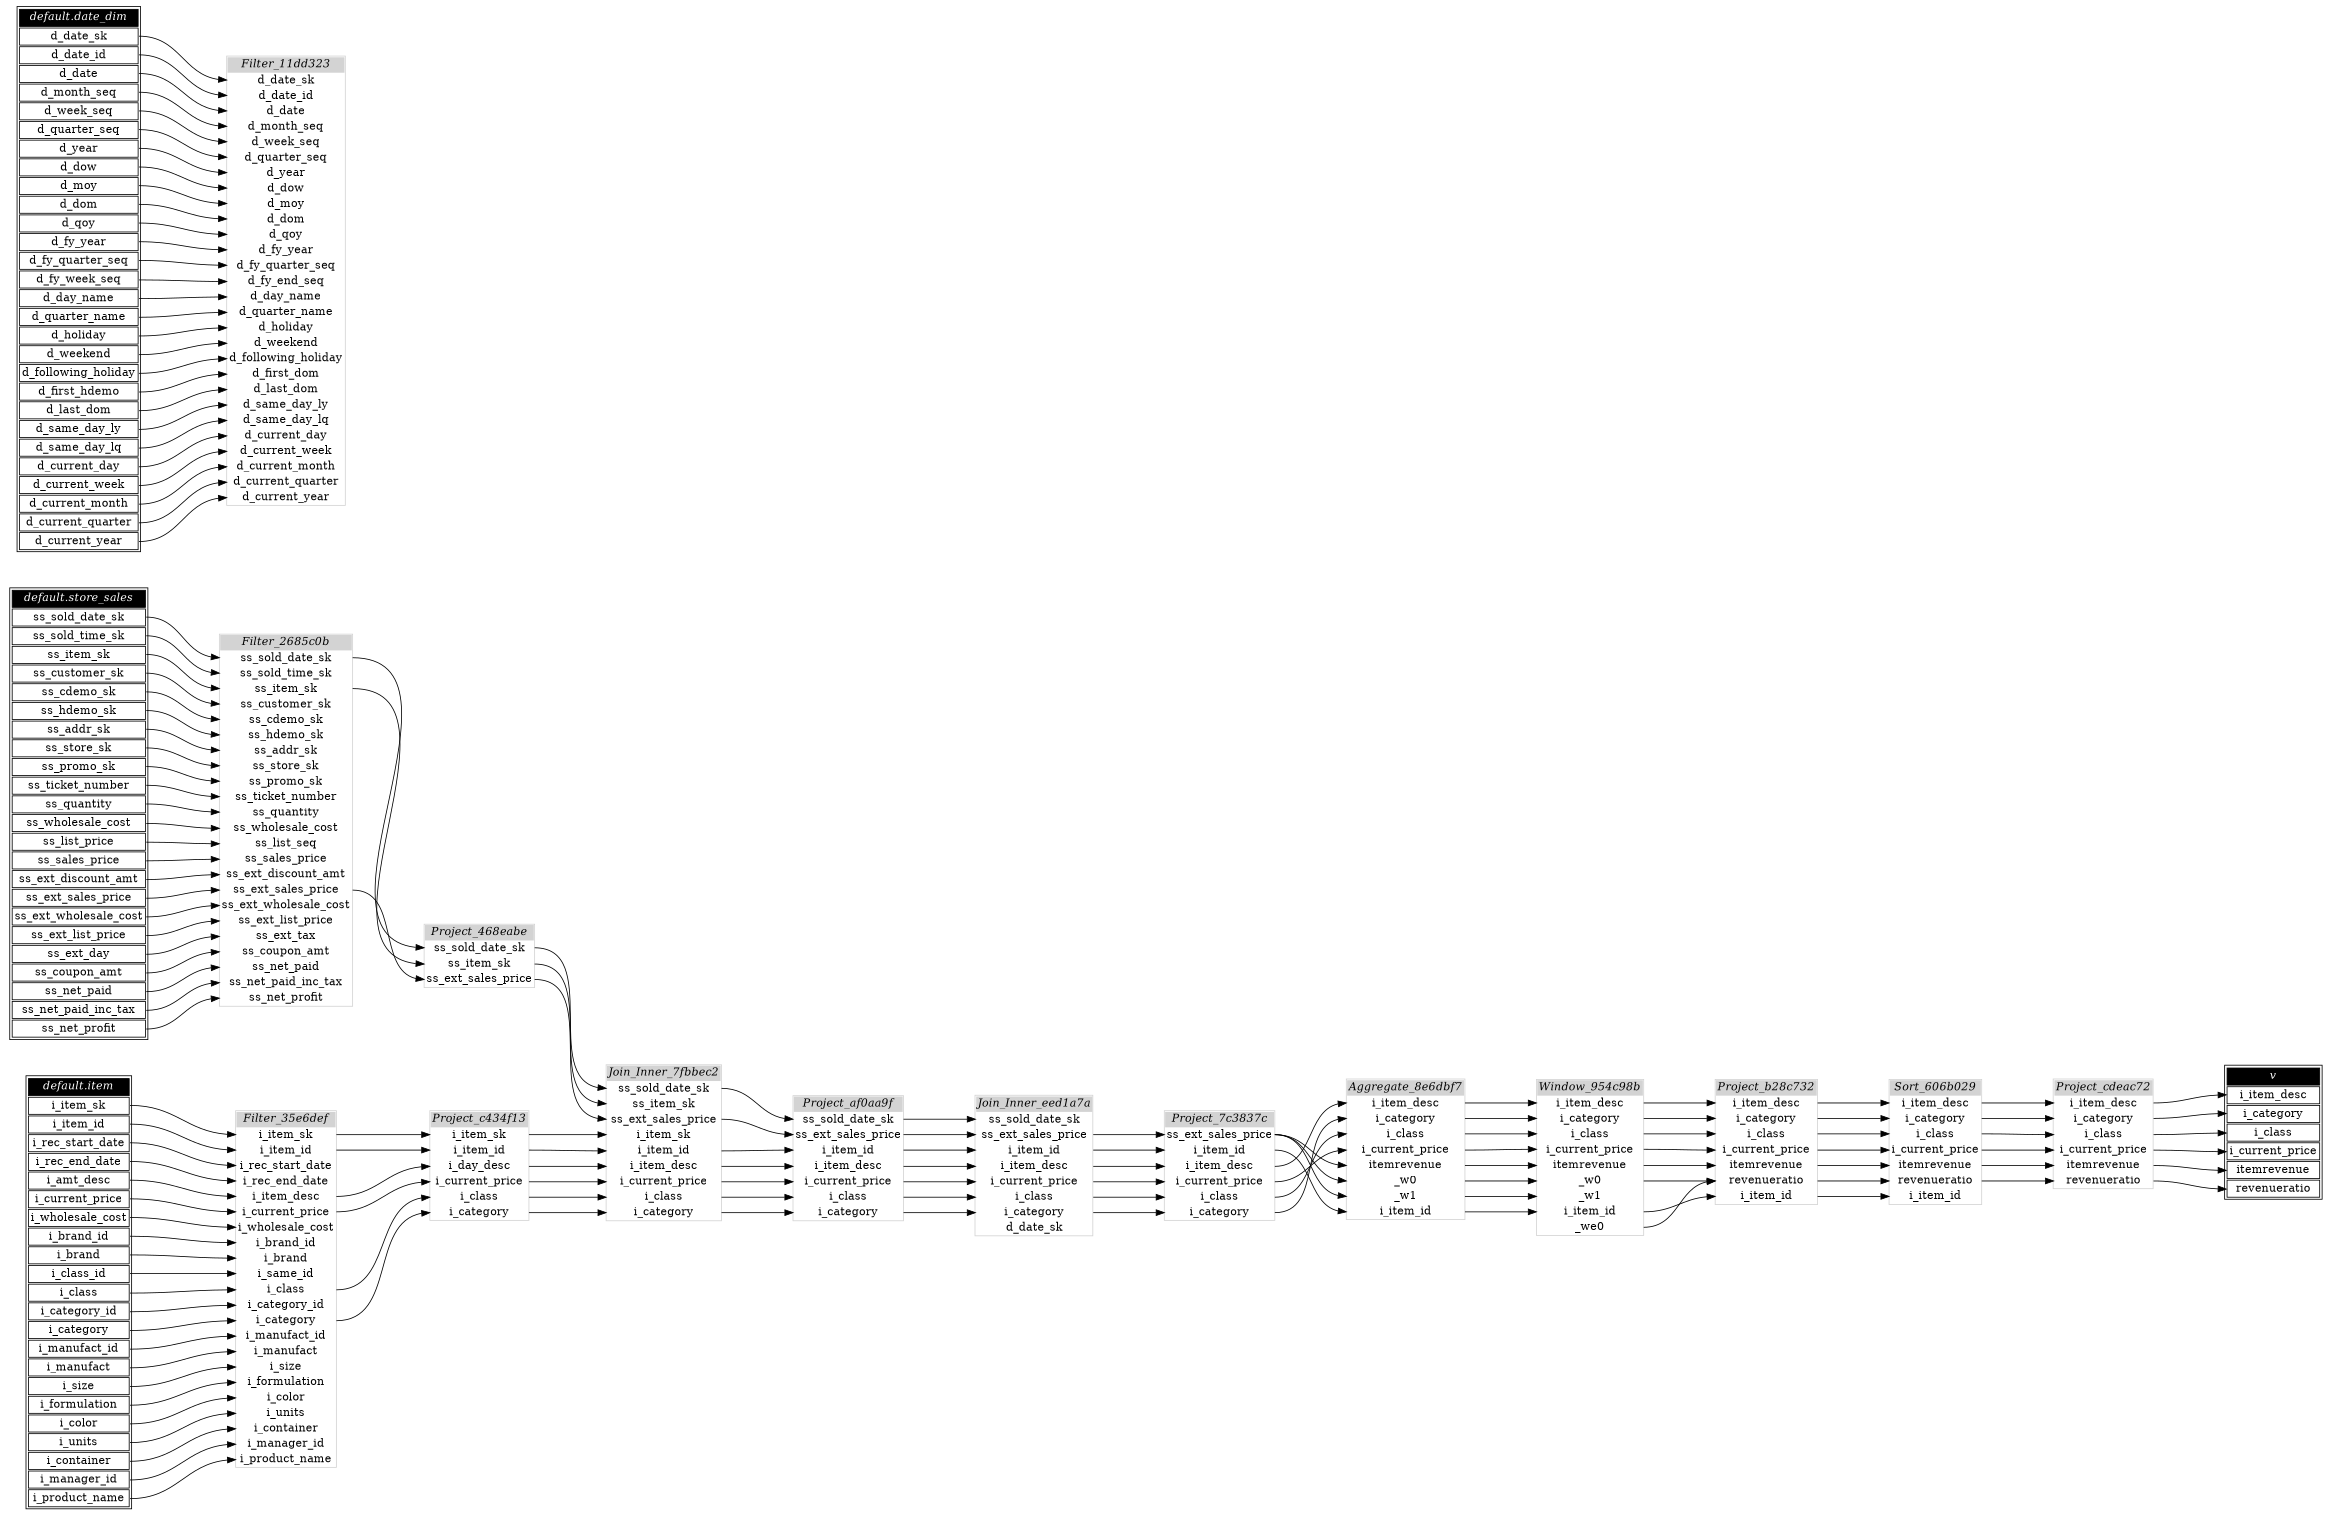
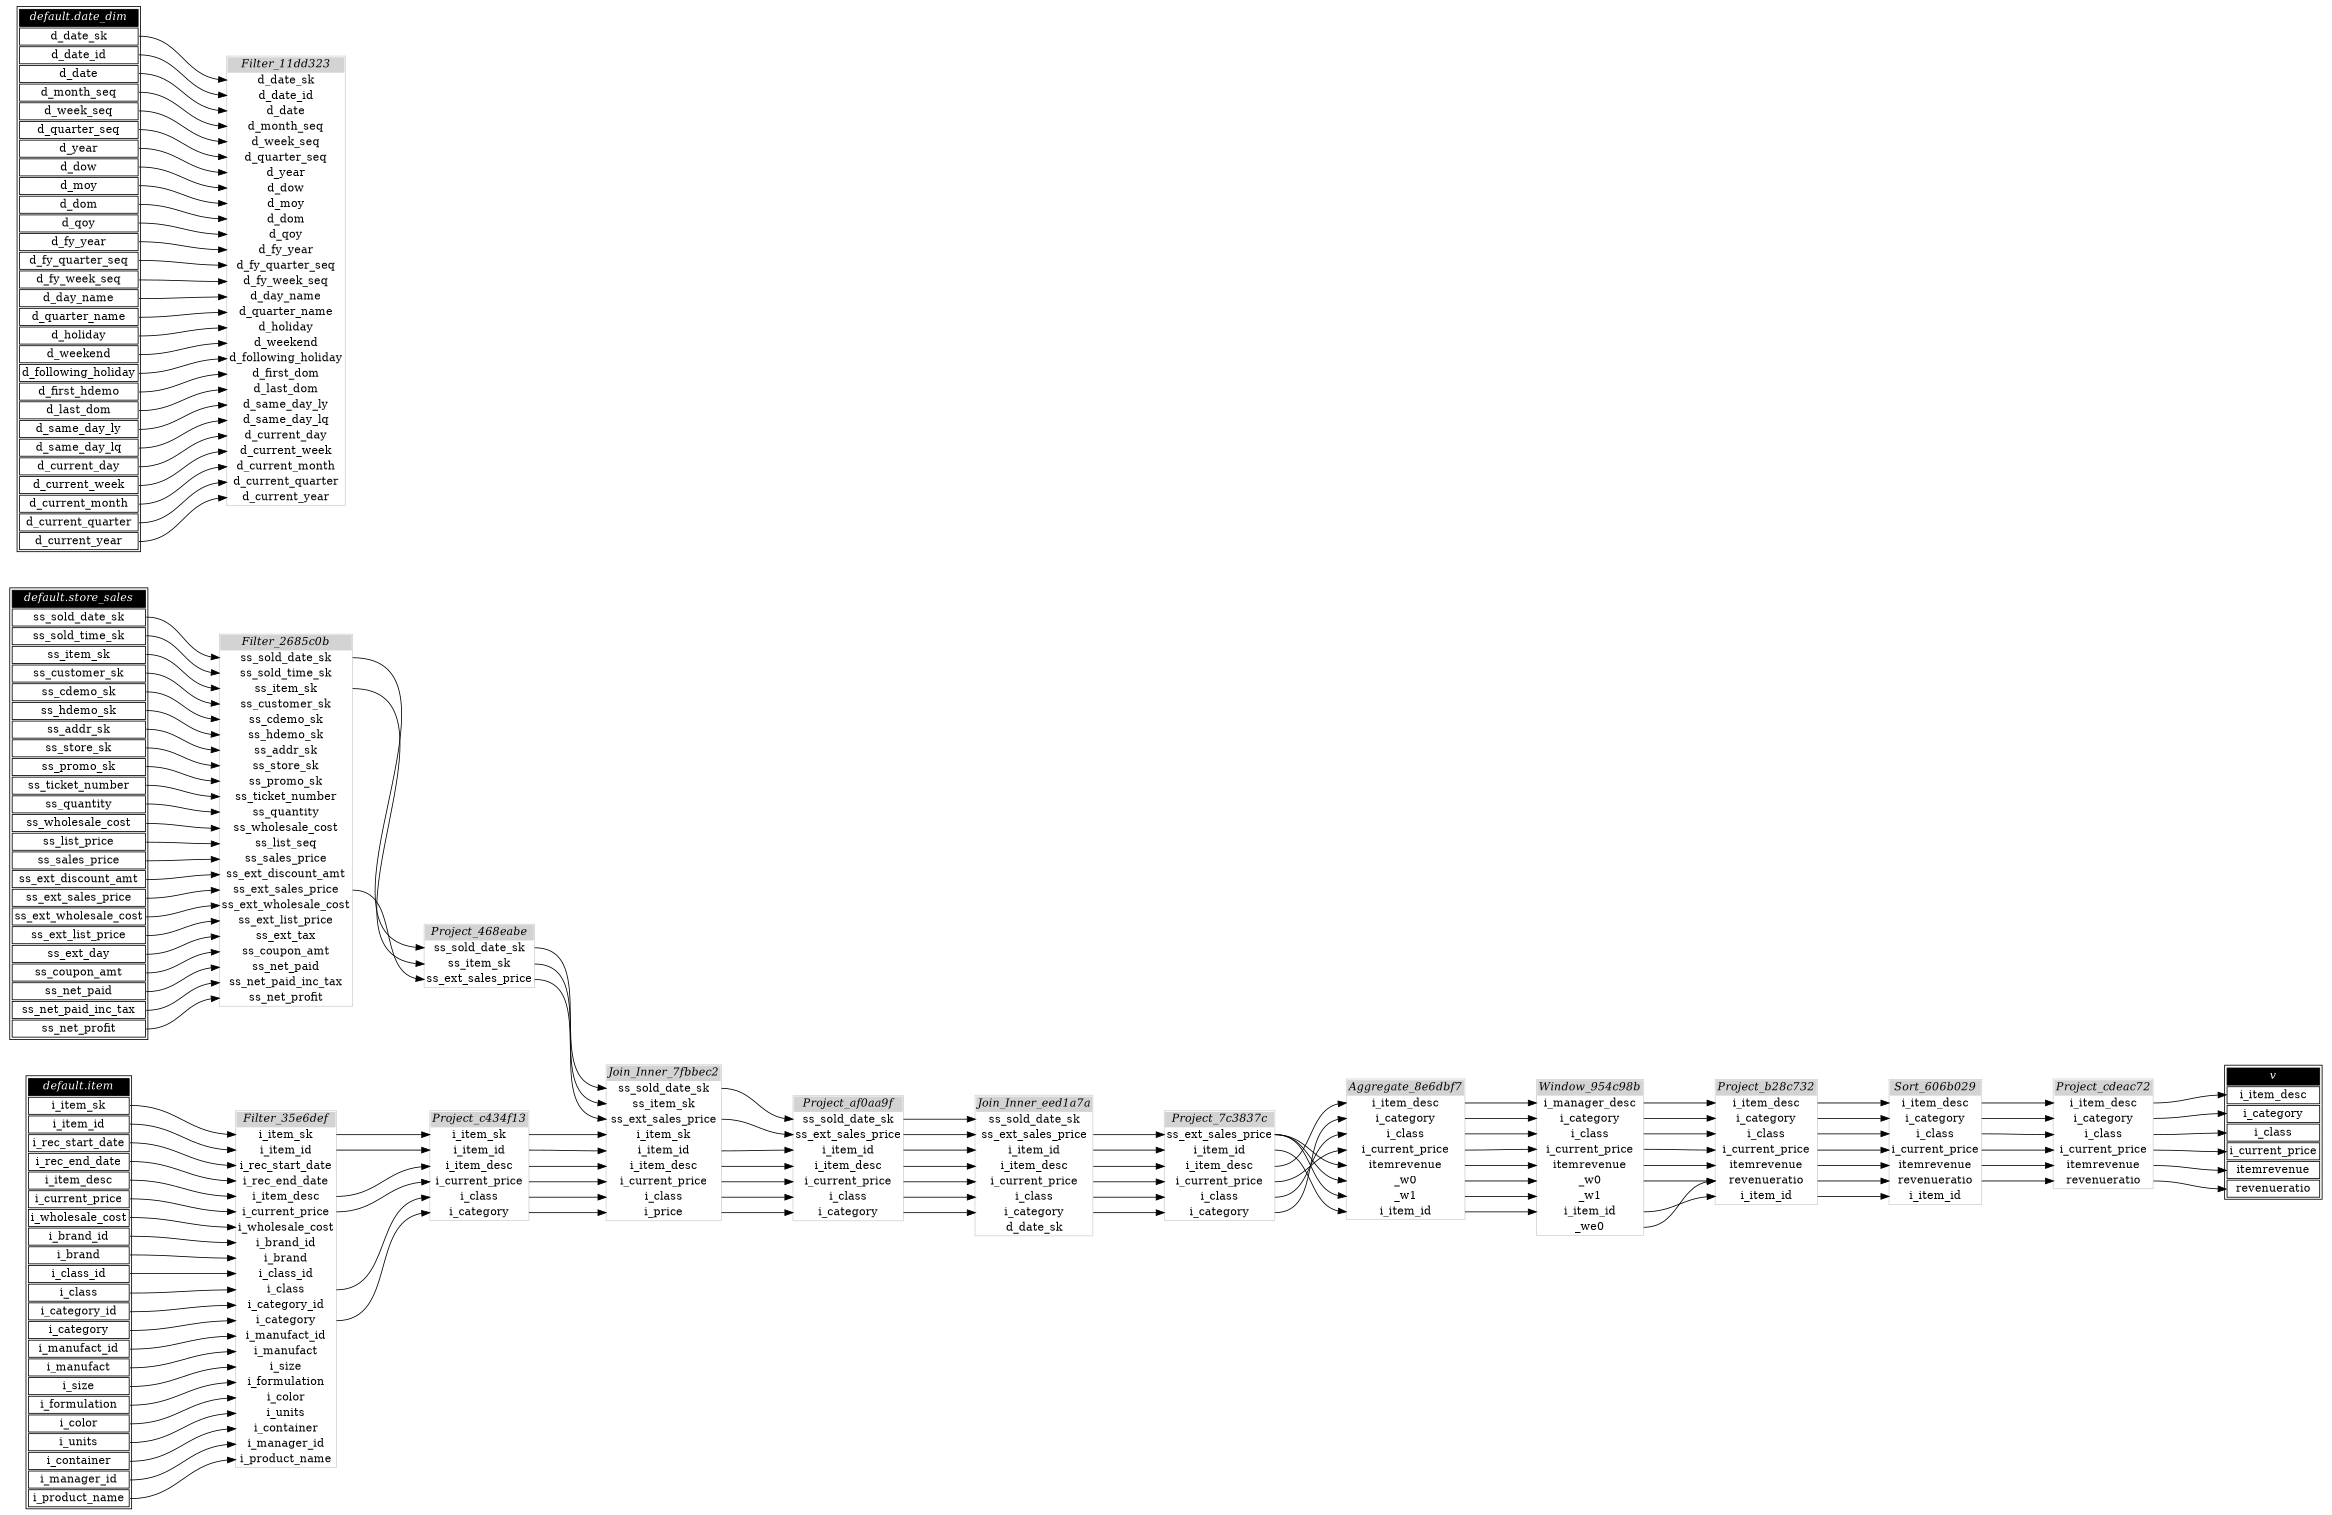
node "Filter_11dd323": text "d_fy_end_seq" -> "d_fy_week_seq"
node "Window_954c98b": text "i_item_desc" -> "i_manager_desc"
node "Project_c434f13": text "i_day_desc" -> "i_item_desc"
node "default.item": text "i_amt_desc" -> "i_item_desc"
node "Join_Inner_7fbbec2": text "i_category" -> "i_price"
node "Filter_35e6def": text "i_same_id" -> "i_class_id"
